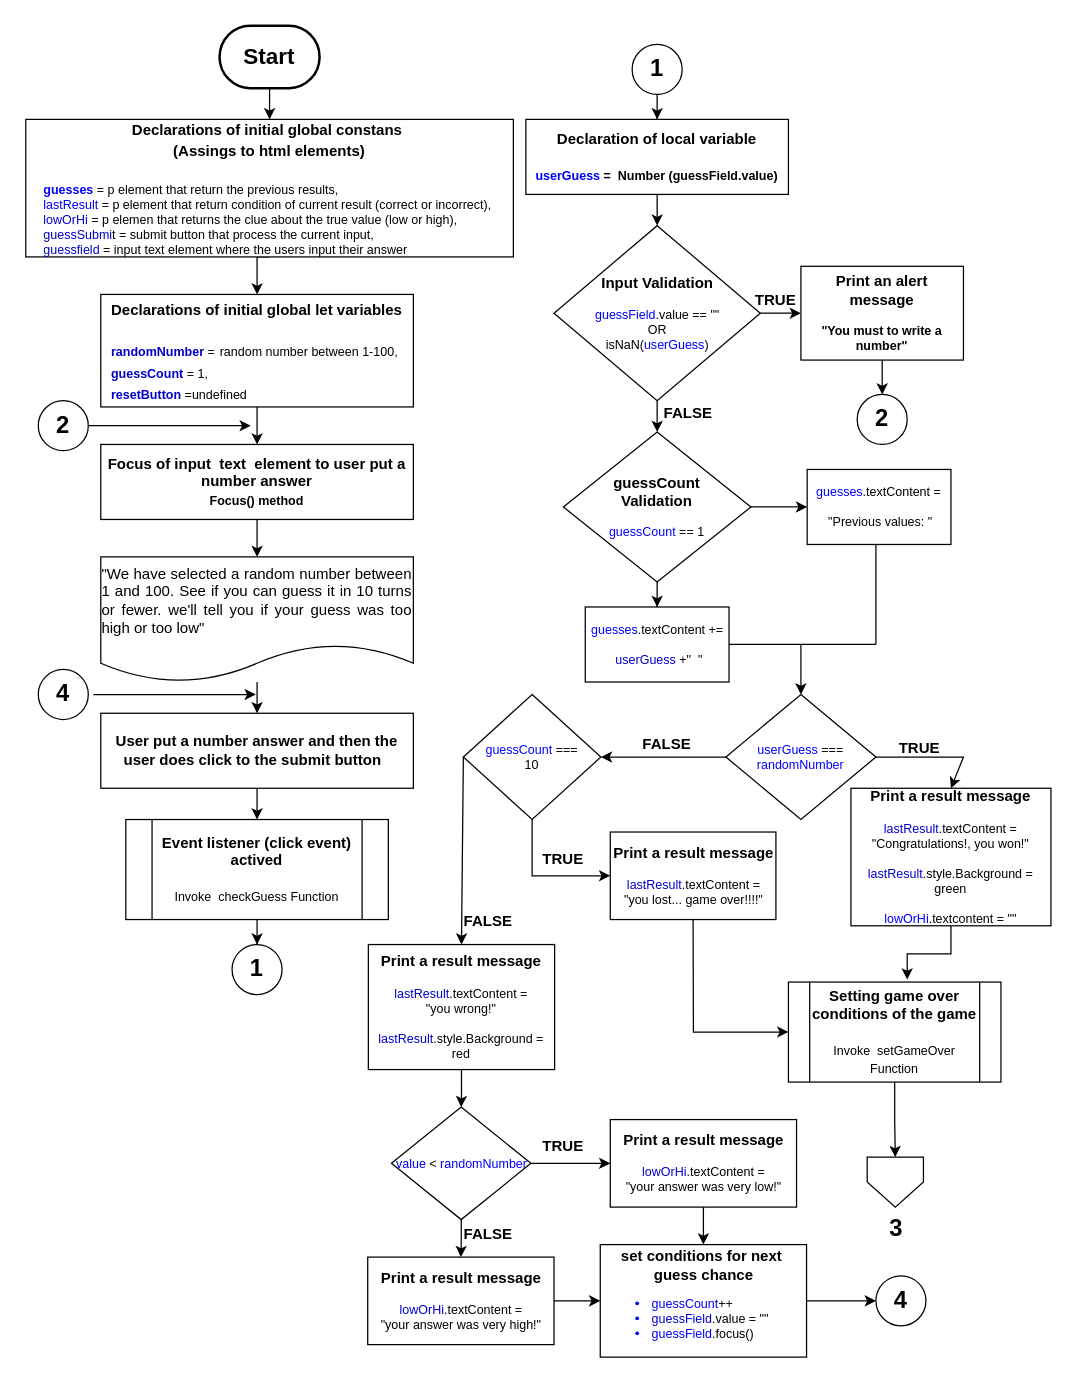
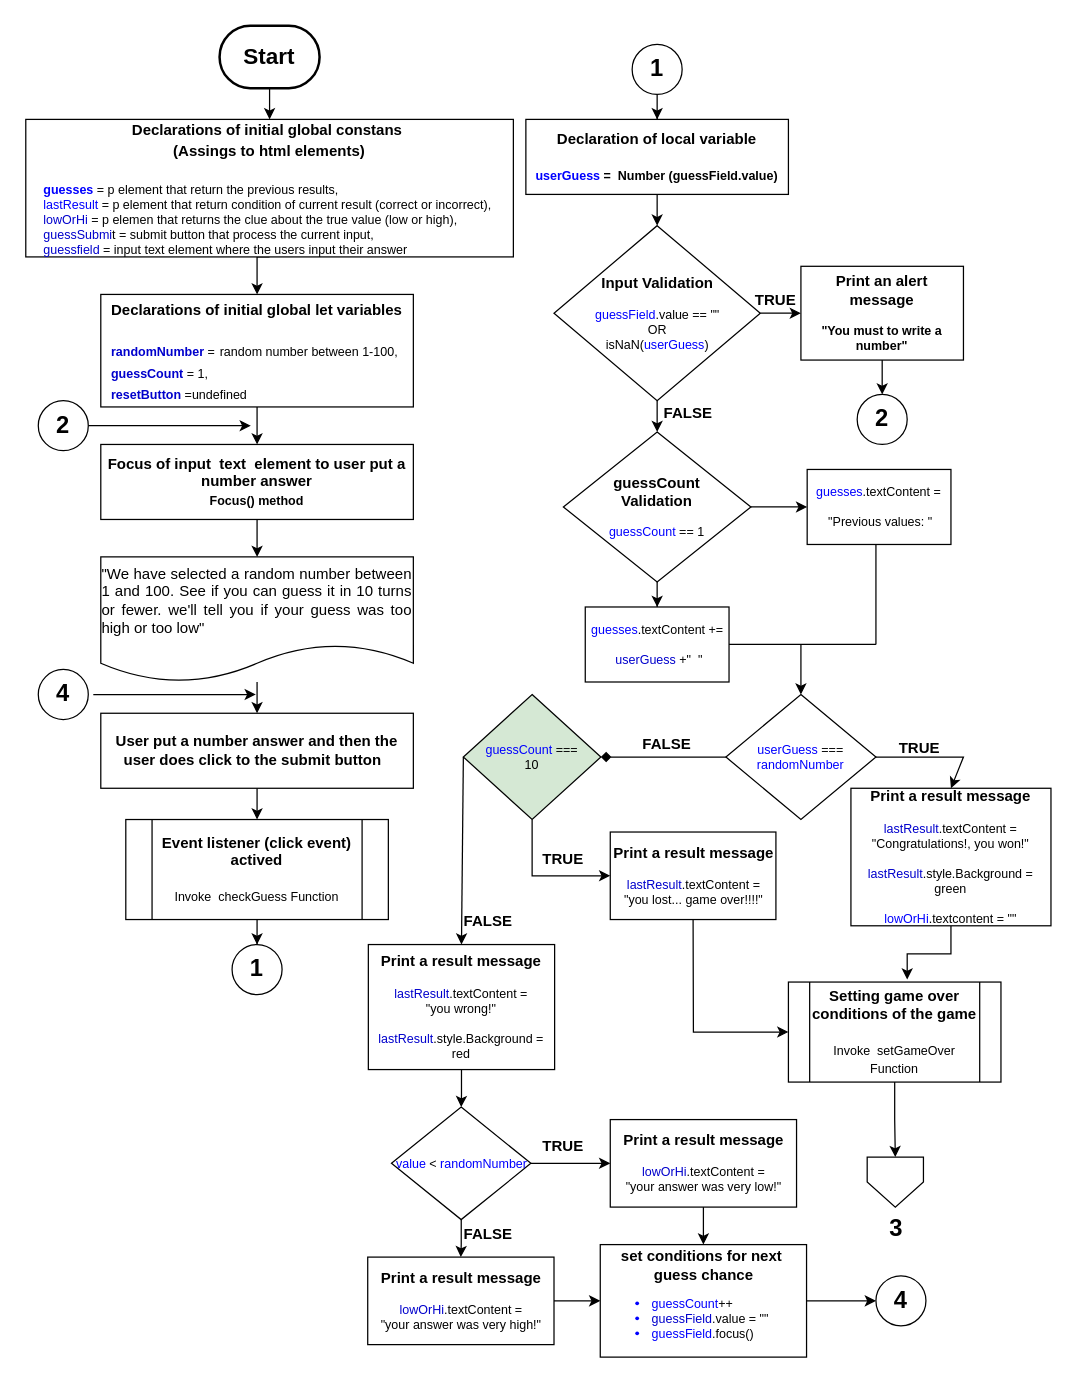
node "guessCount === 10": fillcolor #ffffff -> #d5e8d4
edge "userGuess === randomNumber" -> "guessCount === 10": arrowhead classic -> diamond
